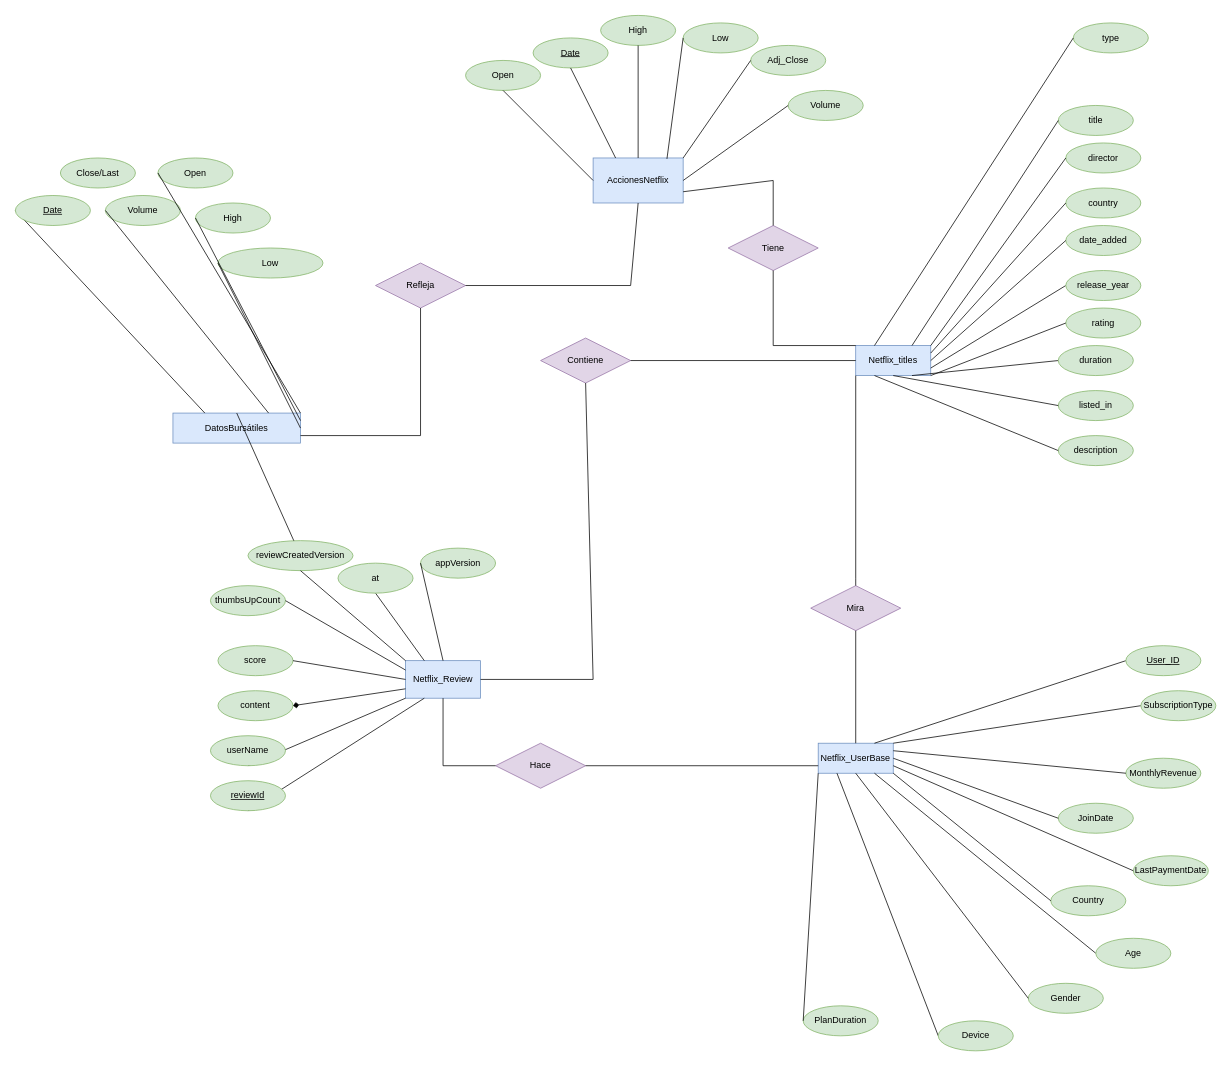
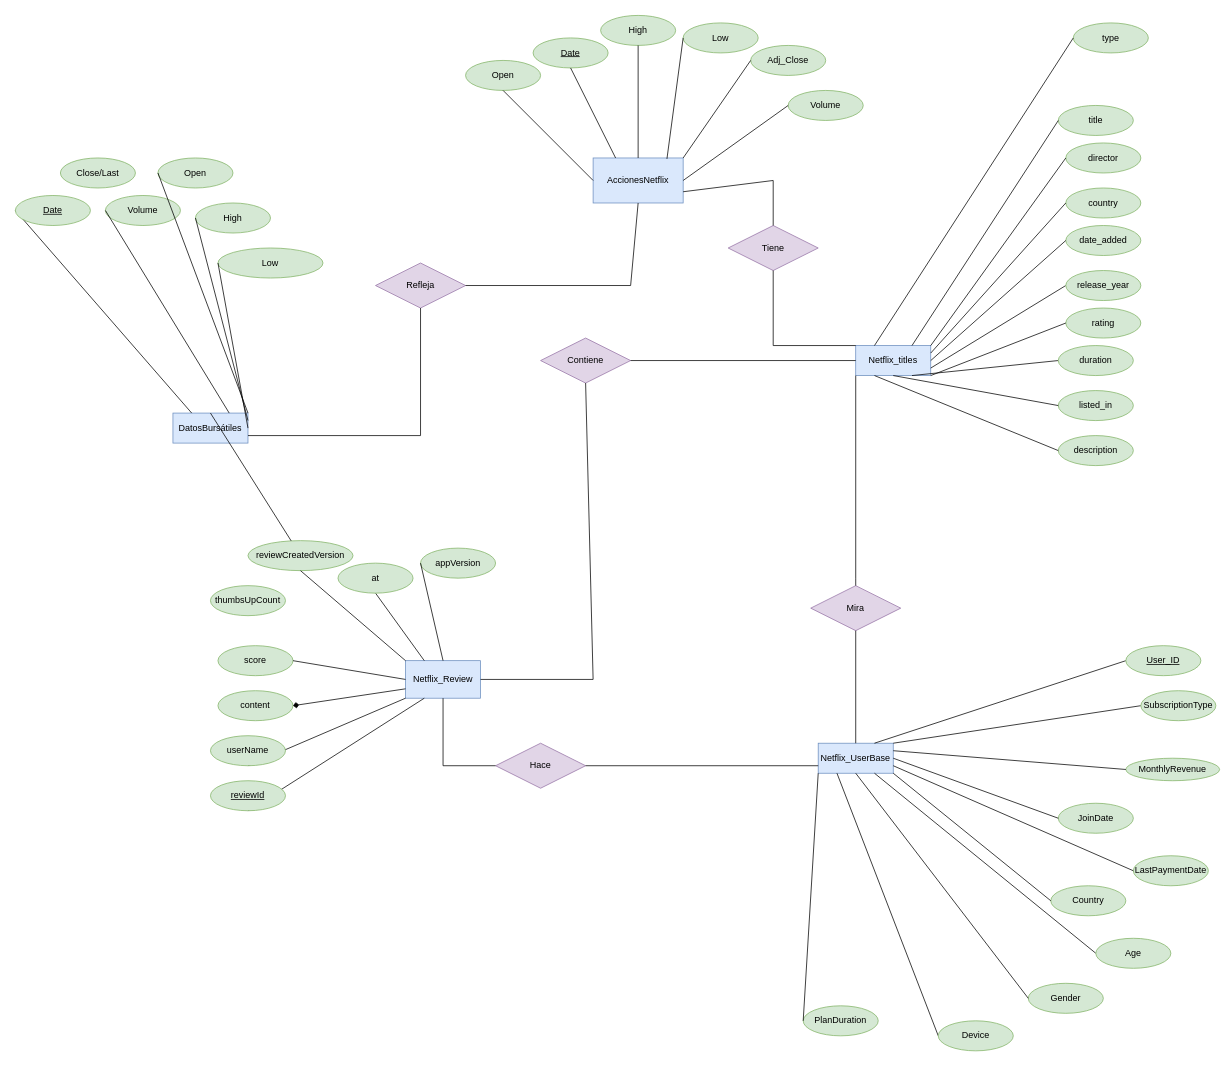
node "DatosBursátiles": size 128x30 -> 75x30
edge "thumbsUpCount" -- "Netflix_Review": removed
node "MonthlyRevenue": size 75x30 -> 94x23
